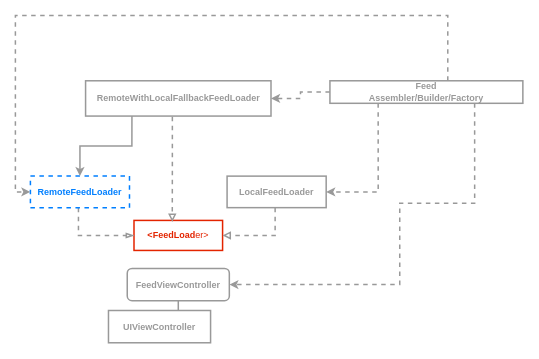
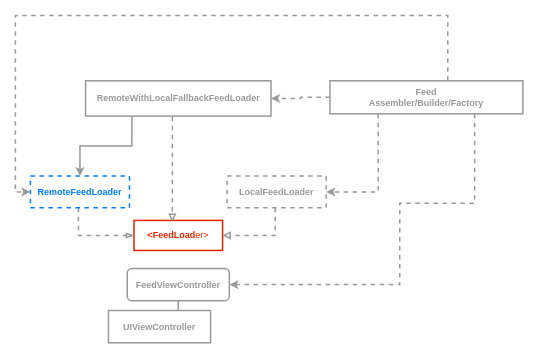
node "Feed Assembler/Builder/Factory": size 193x23 -> 193x33
node "LocalFeedLoader": style solid -> dashed
